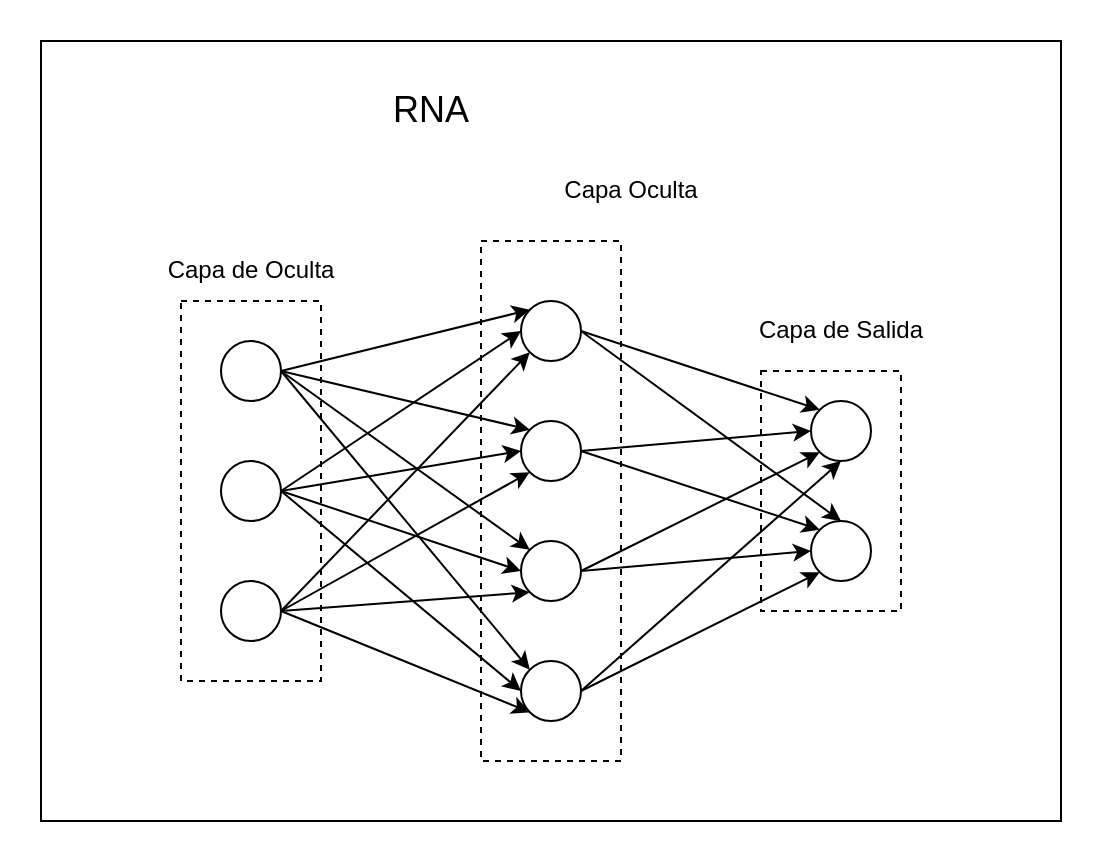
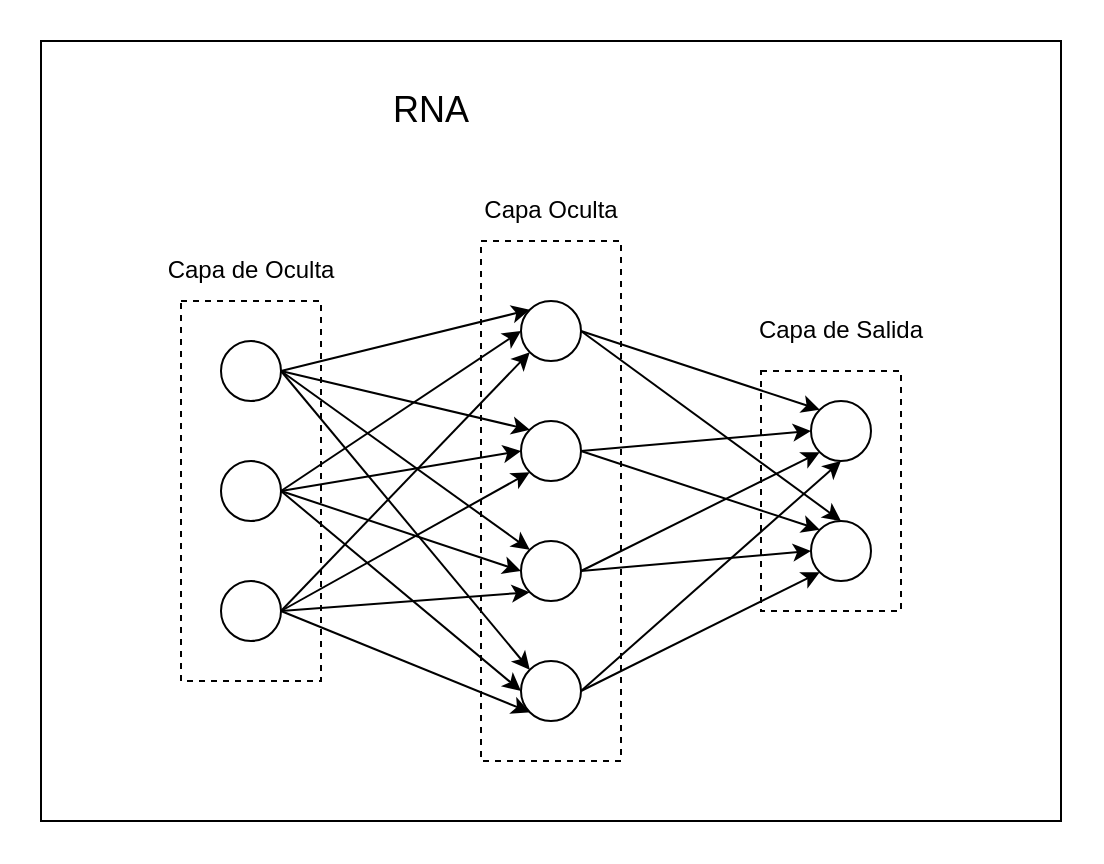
node "Capa Oculta": moved (631, 191) -> (551, 211)
